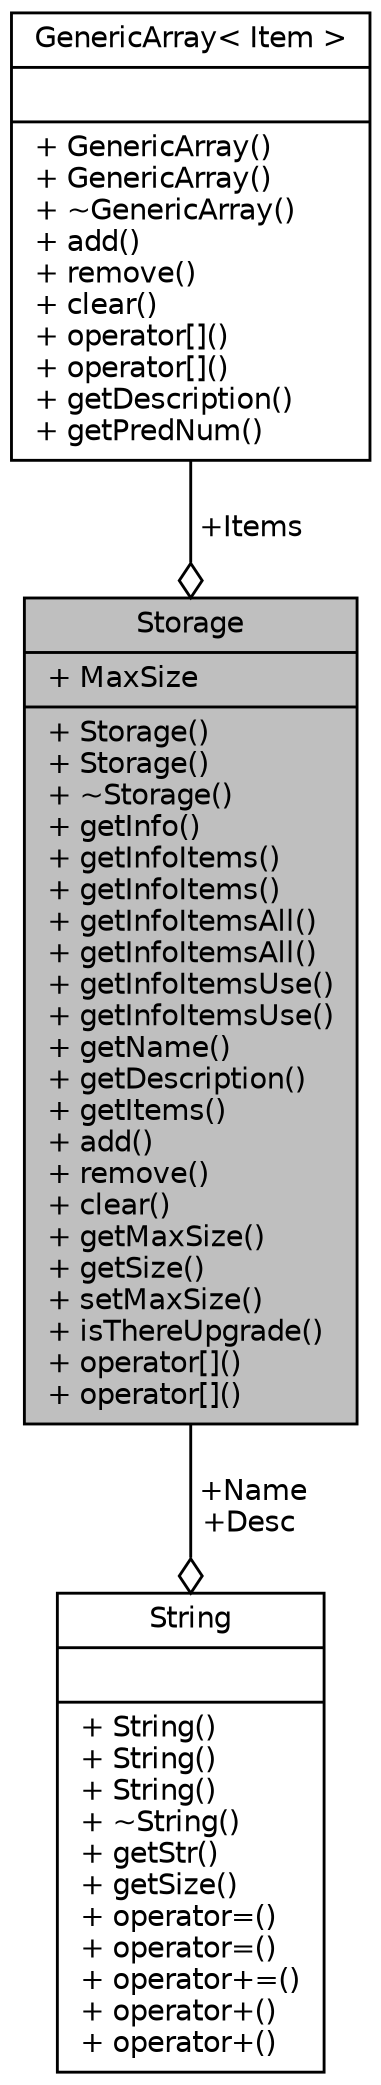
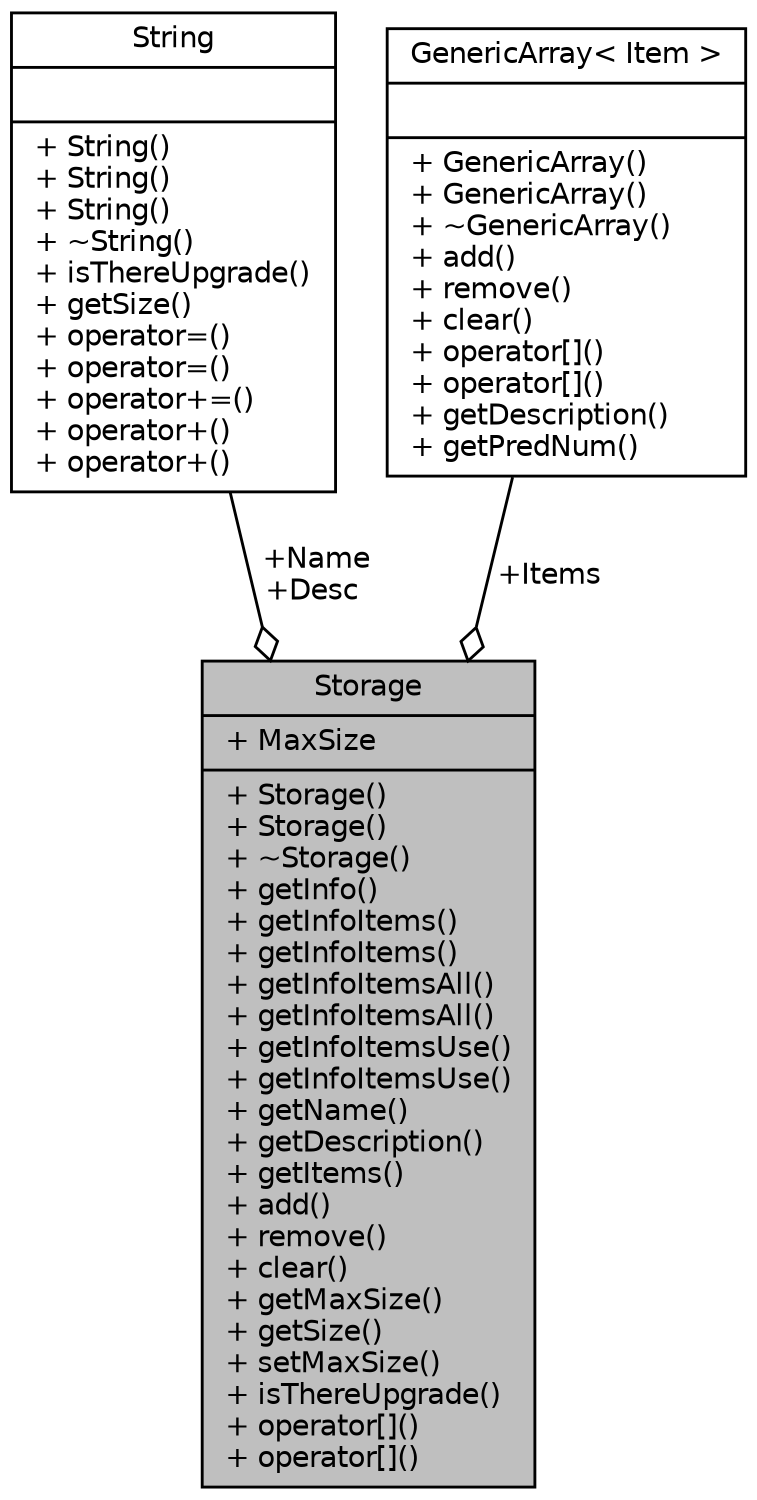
edge "Storage" -> "String": reversed
node "String": text "+ getStr()" -> "+ isThereUpgrade()"
